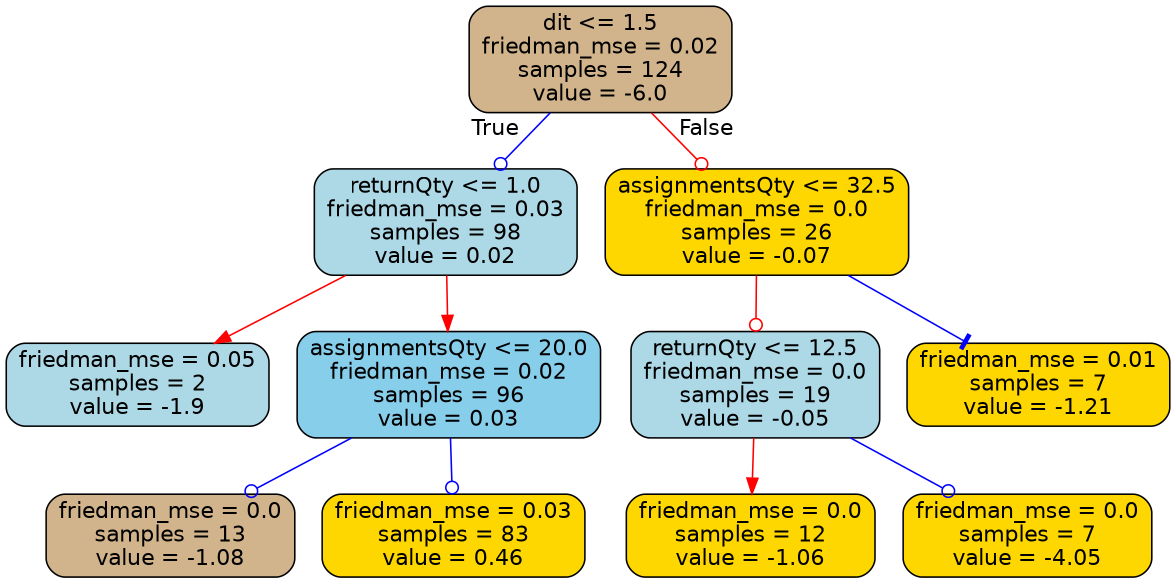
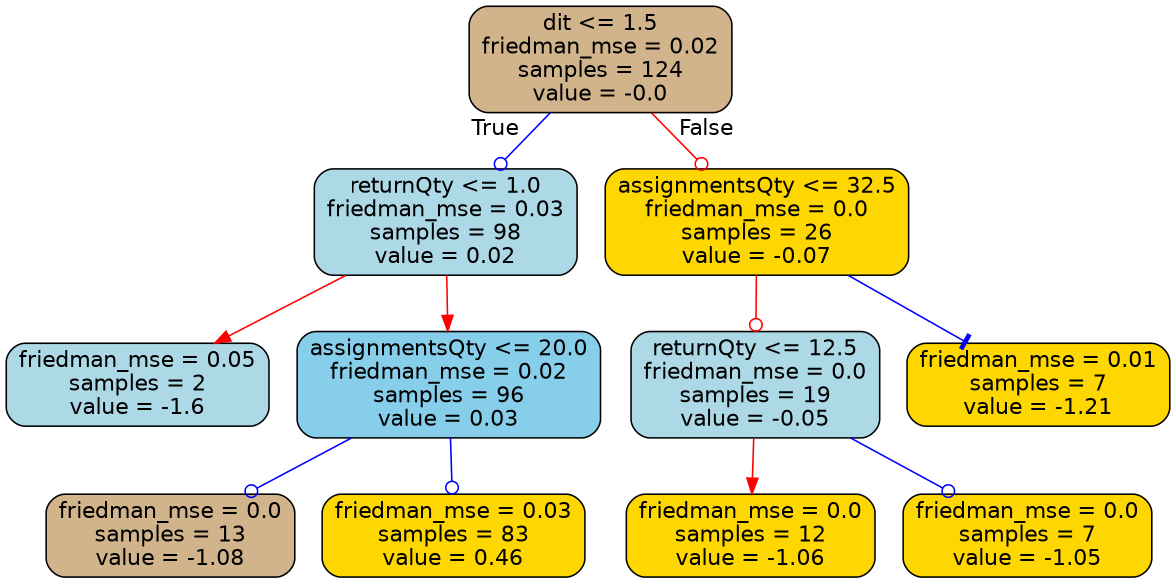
node "dit <= 1.5 friedman_mse = 0.02 samples = 124 value = -6.0": label "dit <= 1.5 friedman_mse = 0.02 samples = 124 value = -6.0" -> "dit <= 1.5 friedman_mse = 0.02 samples = 124 value = -0.0"
node "friedman_mse = 0.05 samples = 2 value = -1.9": label "friedman_mse = 0.05 samples = 2 value = -1.9" -> "friedman_mse = 0.05 samples = 2 value = -1.6"
node "friedman_mse = 0.0 samples = 7 value = -4.05": label "friedman_mse = 0.0 samples = 7 value = -4.05" -> "friedman_mse = 0.0 samples = 7 value = -1.05"
